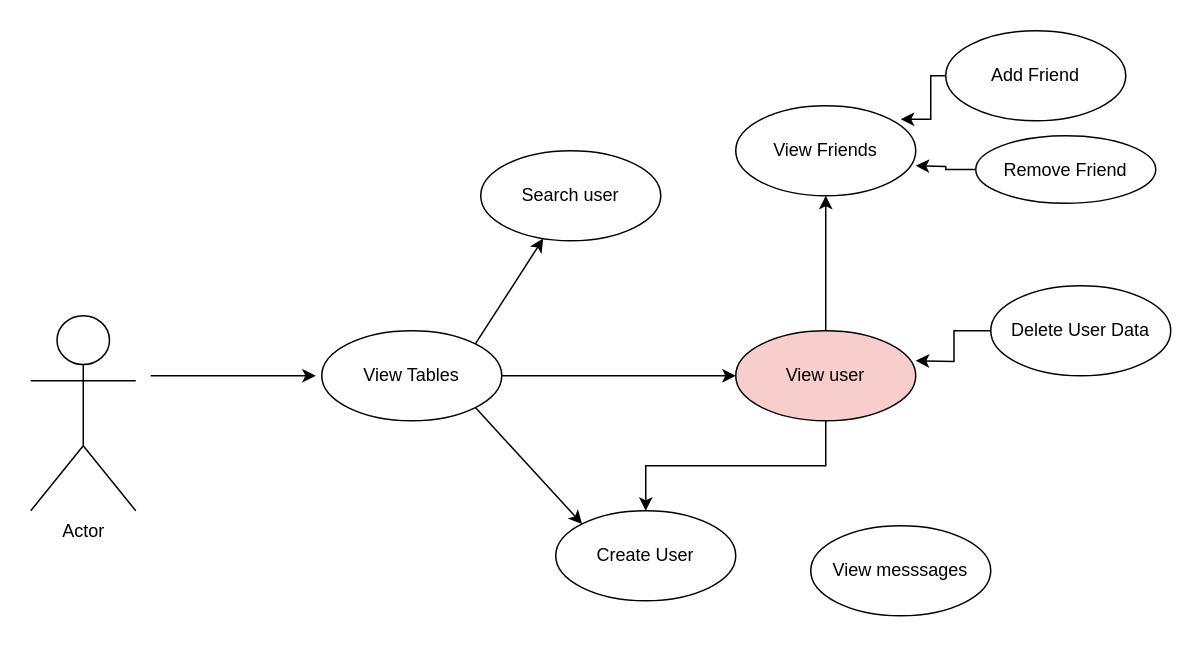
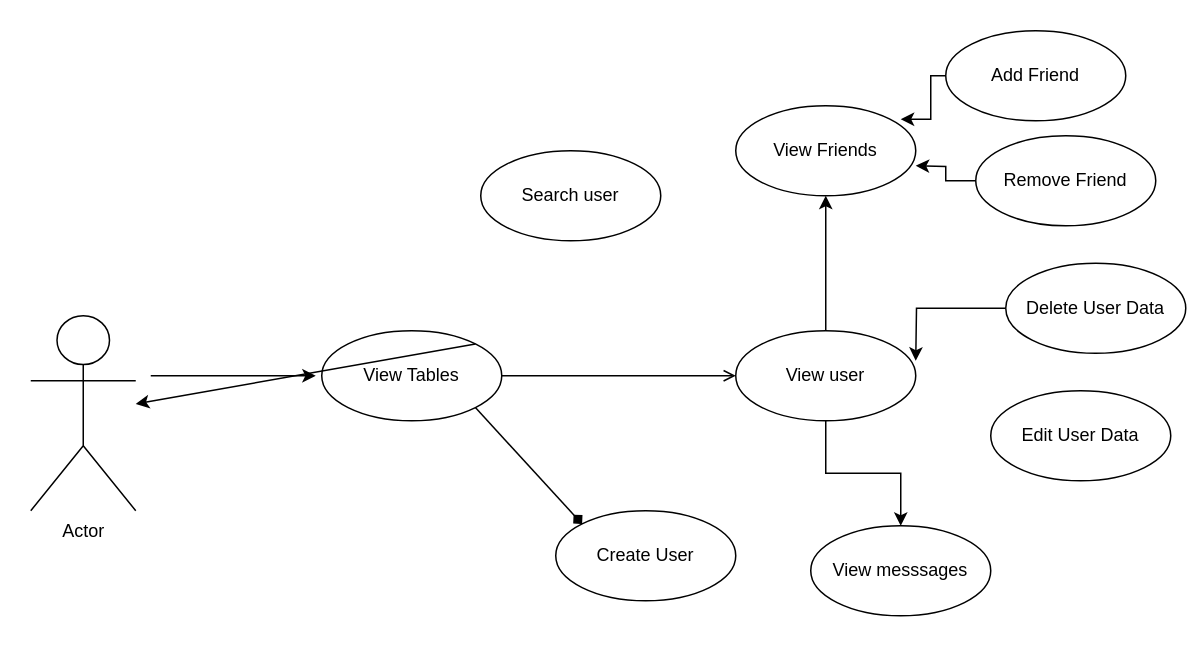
node "Remove Friend": size 180x68 -> 180x90
edge "View Tables" -> "Search user": now "View Tables" -> "Actor"
node "Delete User Data": moved (1081, 331) -> (1096, 308)
edge "View Tables" -> "View user": arrowhead classic -> open
node "View user": fillcolor #f8cecc -> #ffffff
node "Edit User Data": added
edge "View user" -> "Create User": now "View user" -> "View messsages"
edge "View Tables" -> "Create User": arrowhead classic -> diamond
